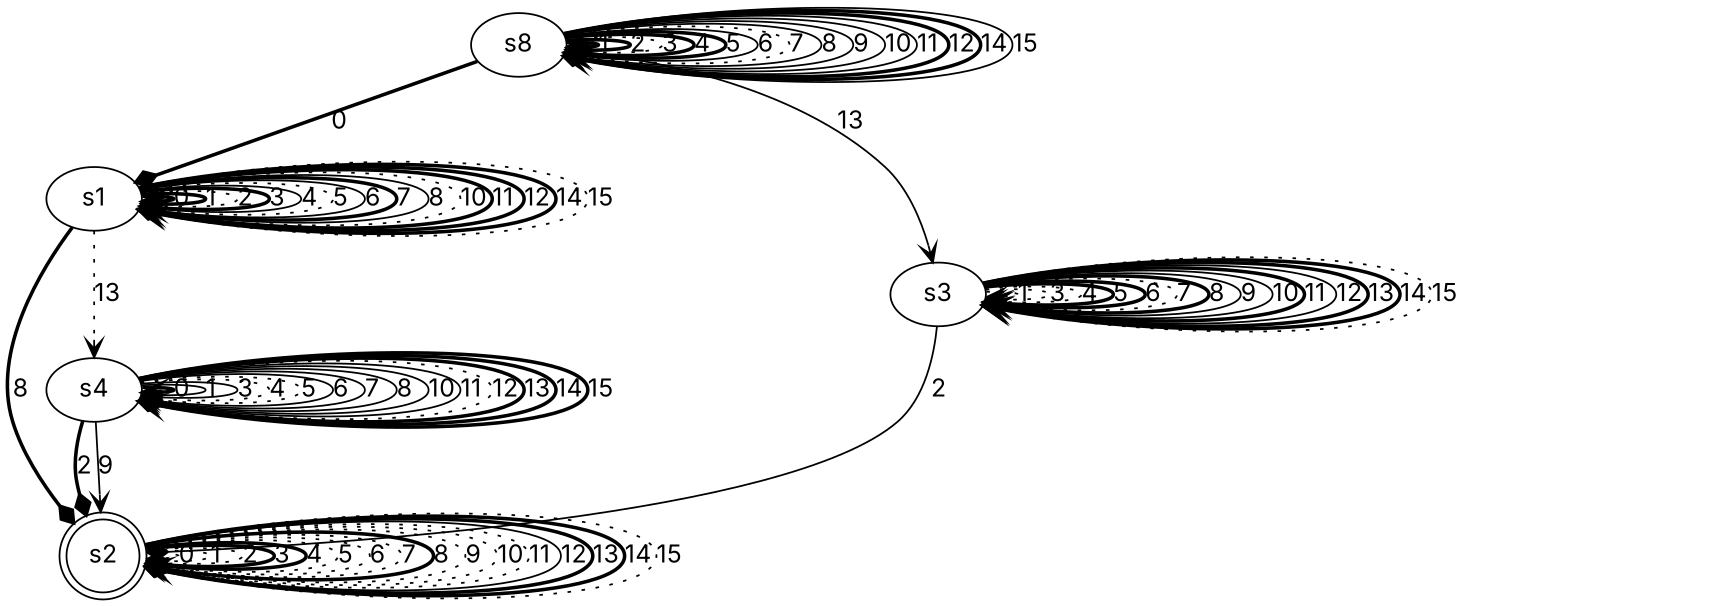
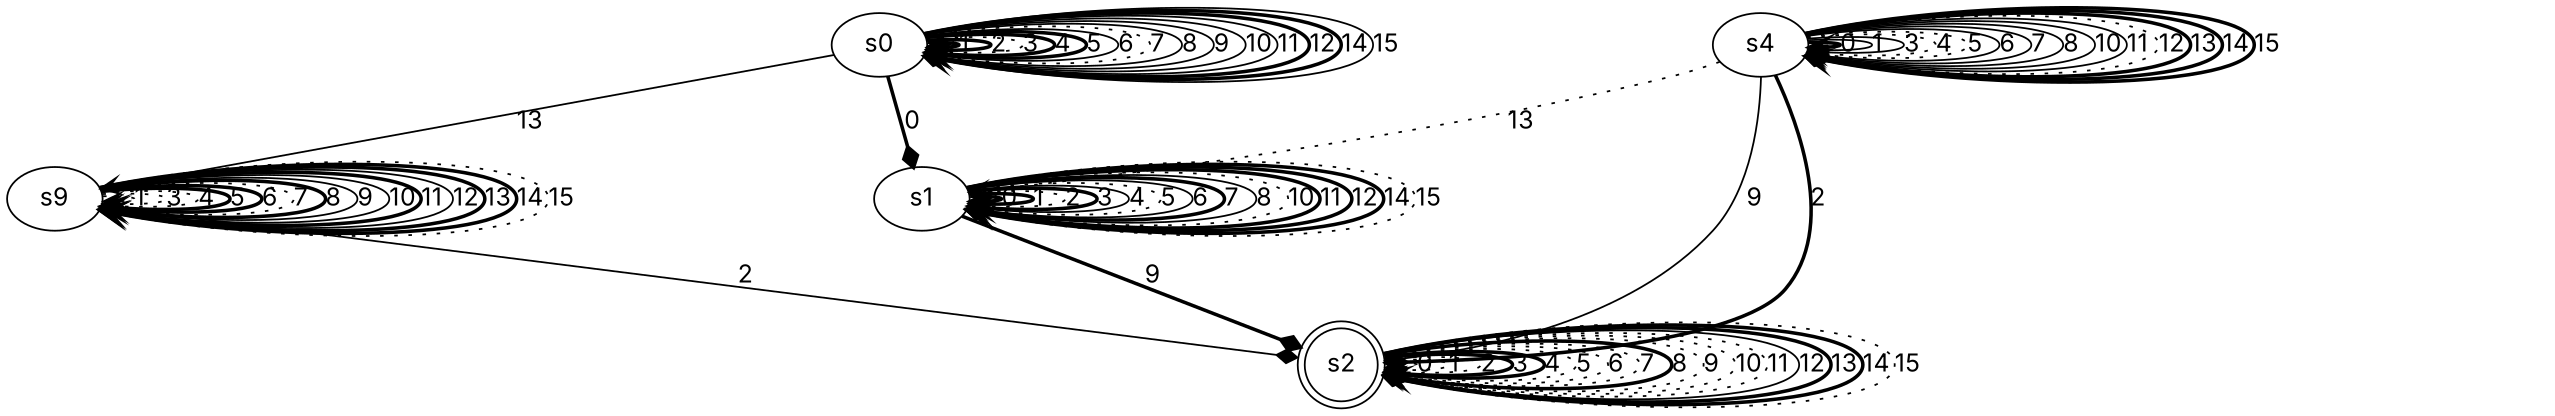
node "s8": label "s8" -> "s0"
edge "s1" -> "s4": reversed
node "s3": label "s3" -> "s9"
edge "s1" -> "s2": label "8" -> "9"
